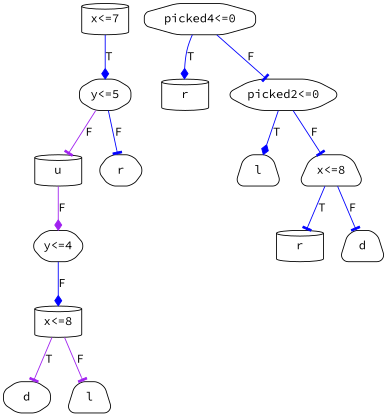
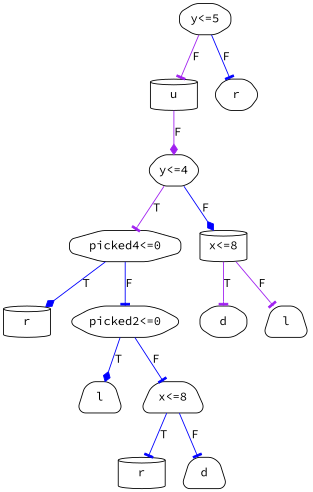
node "x<=7": removed
edge "y<=4" -> "picked4<=0": added, label "T"
